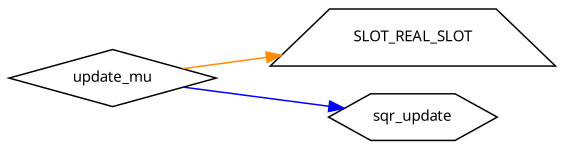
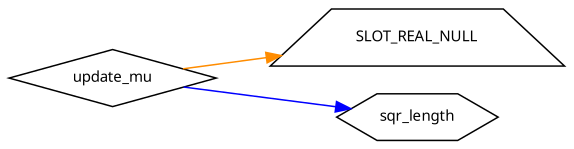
node "SLOT_REAL_SLOT": label "SLOT_REAL_SLOT" -> "SLOT_REAL_NULL"
node "sqr_update": label "sqr_update" -> "sqr_length"
